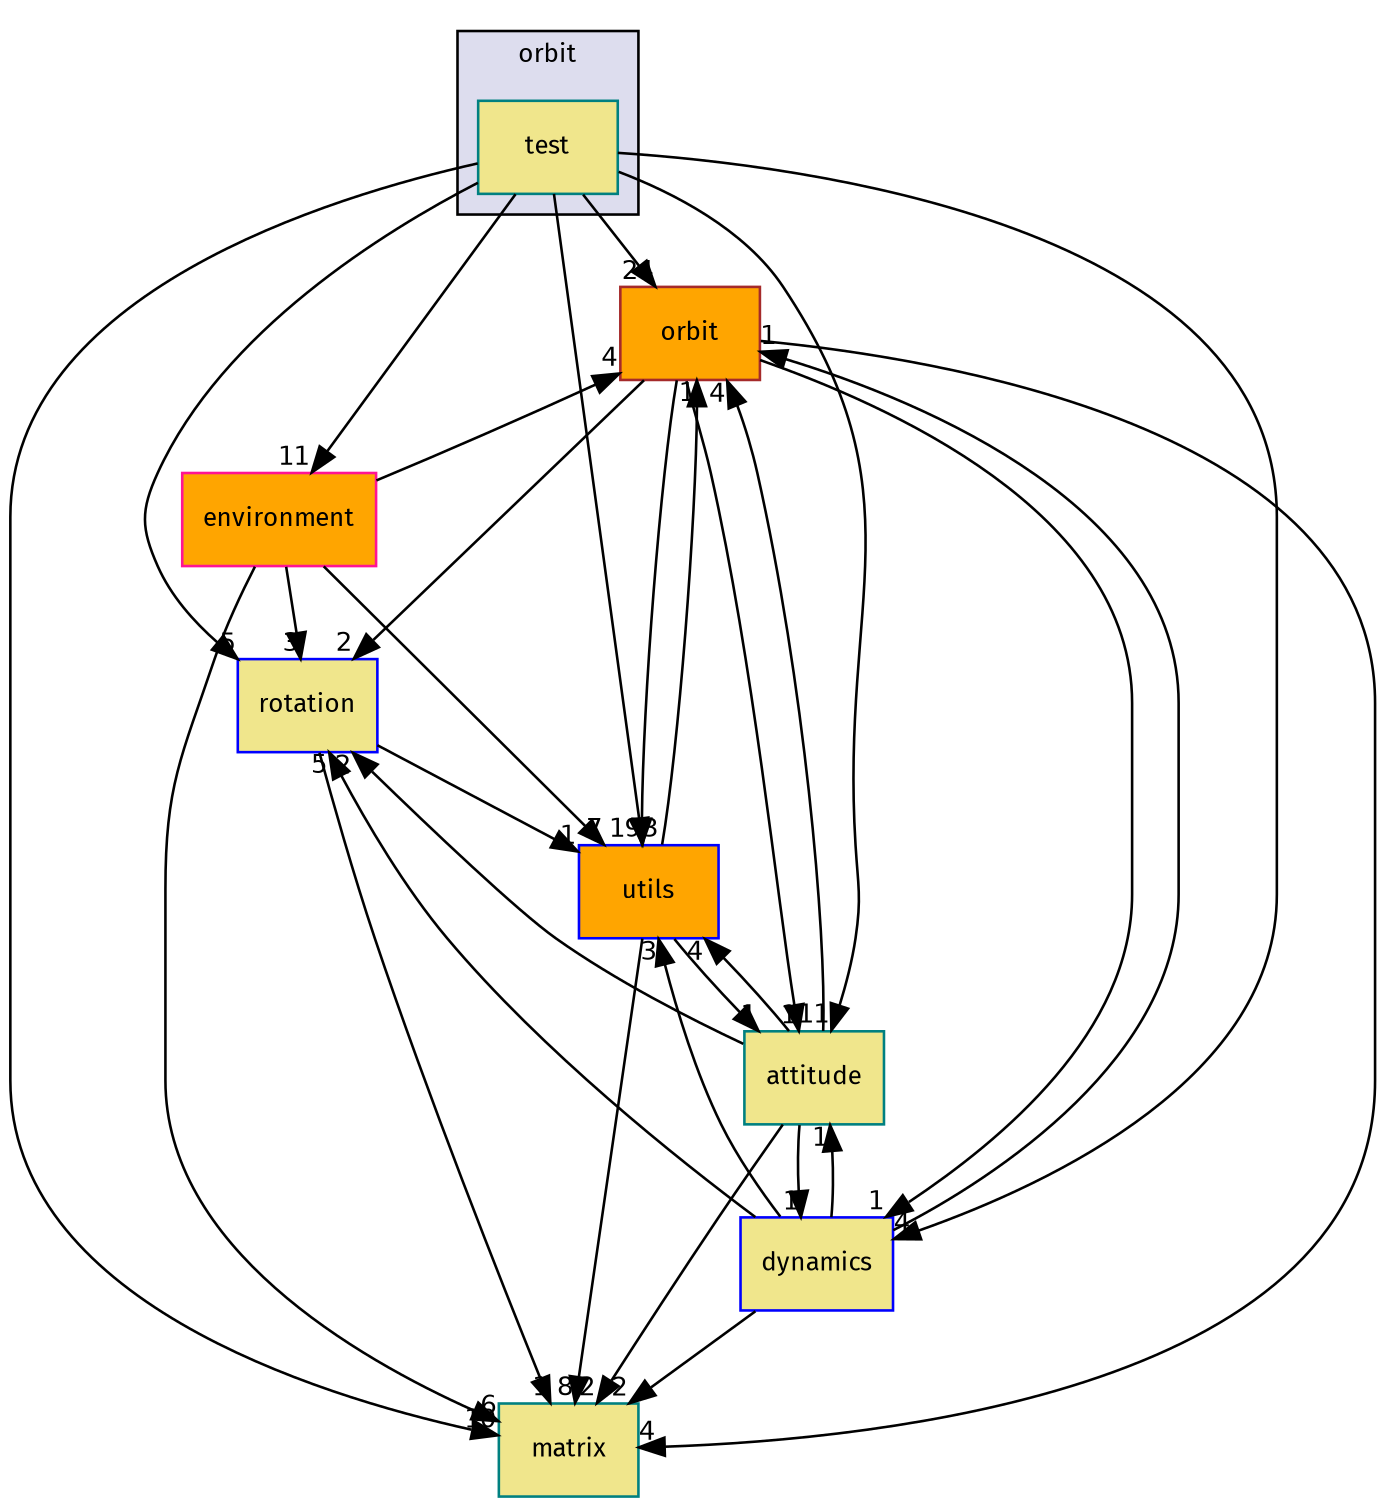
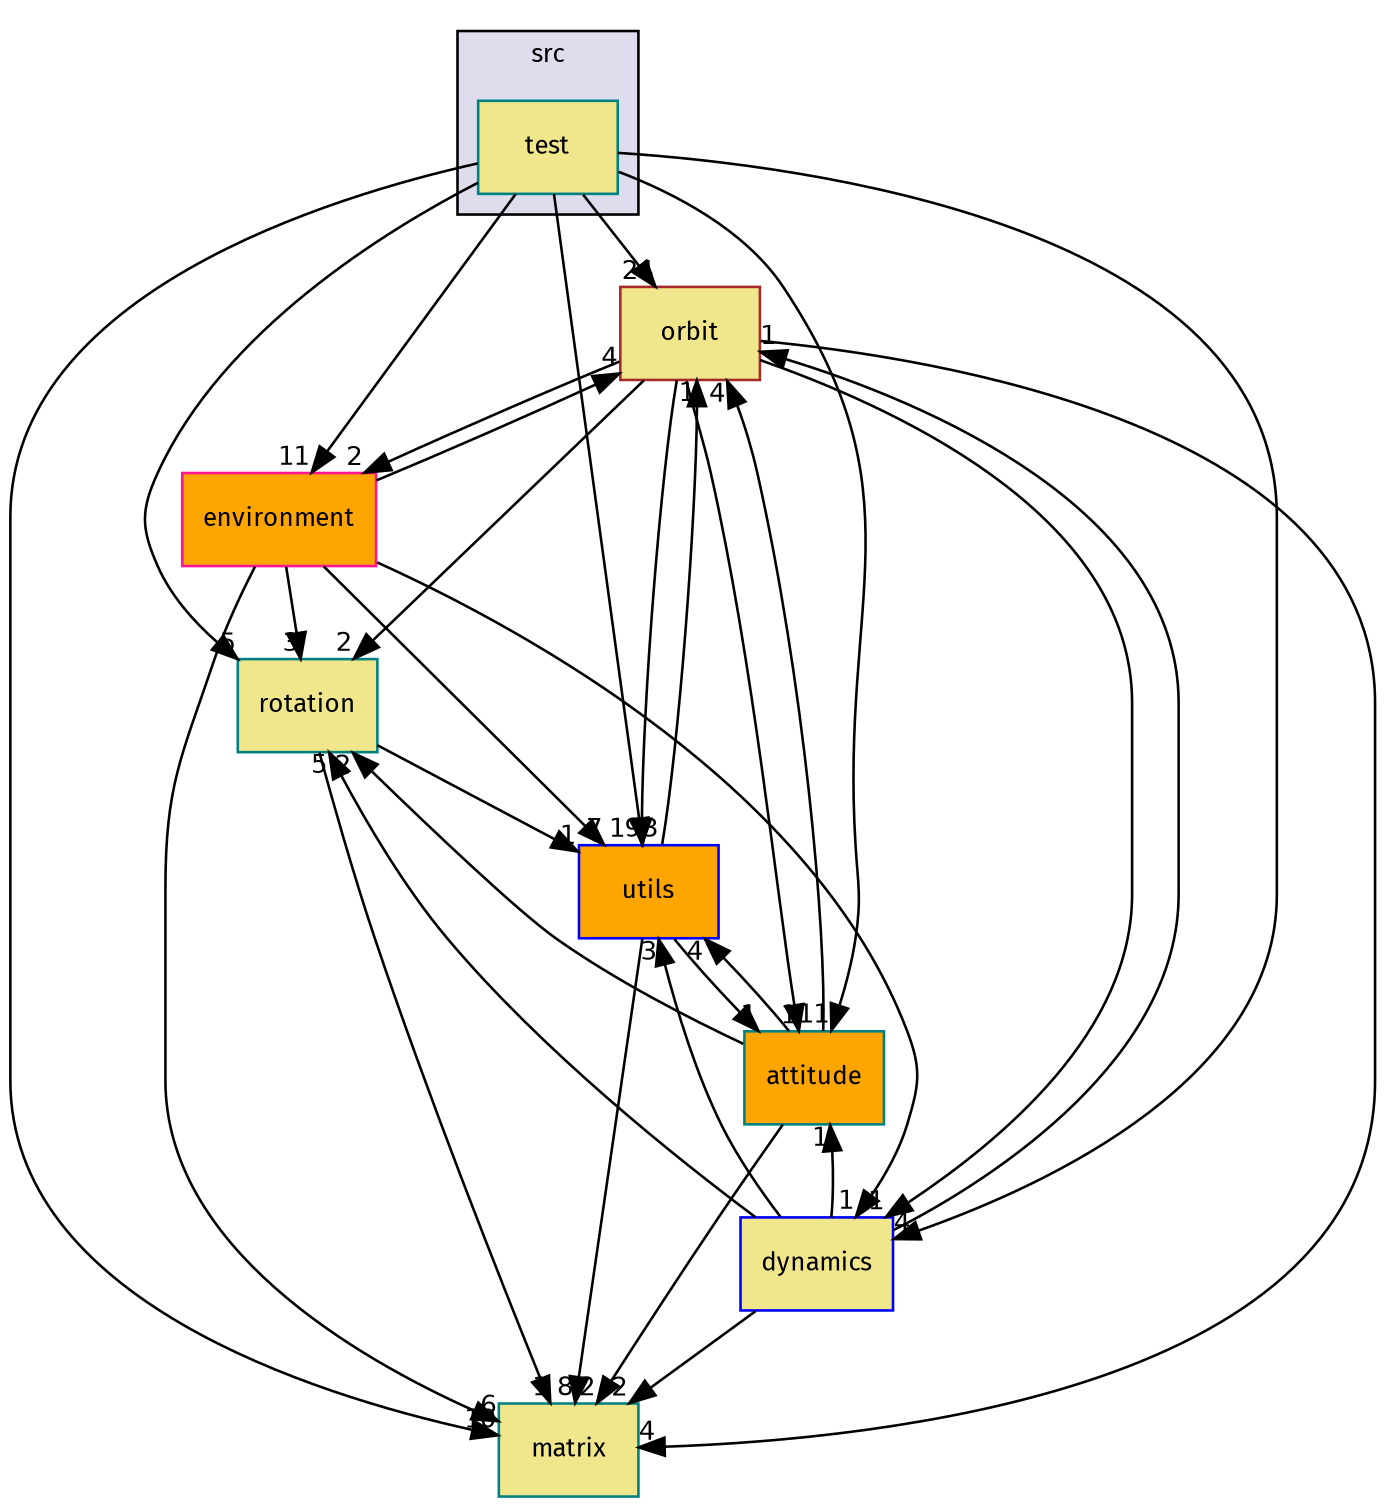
cluster "orbit": label "orbit" -> "src"
node "orbit": fillcolor orange -> khaki
edge "orbit" -> "environment": added
node "rotation": color blue -> teal
node "attitude": fillcolor khaki -> orange
edge "attitude" -> "dynamics": now "environment" -> "dynamics"
